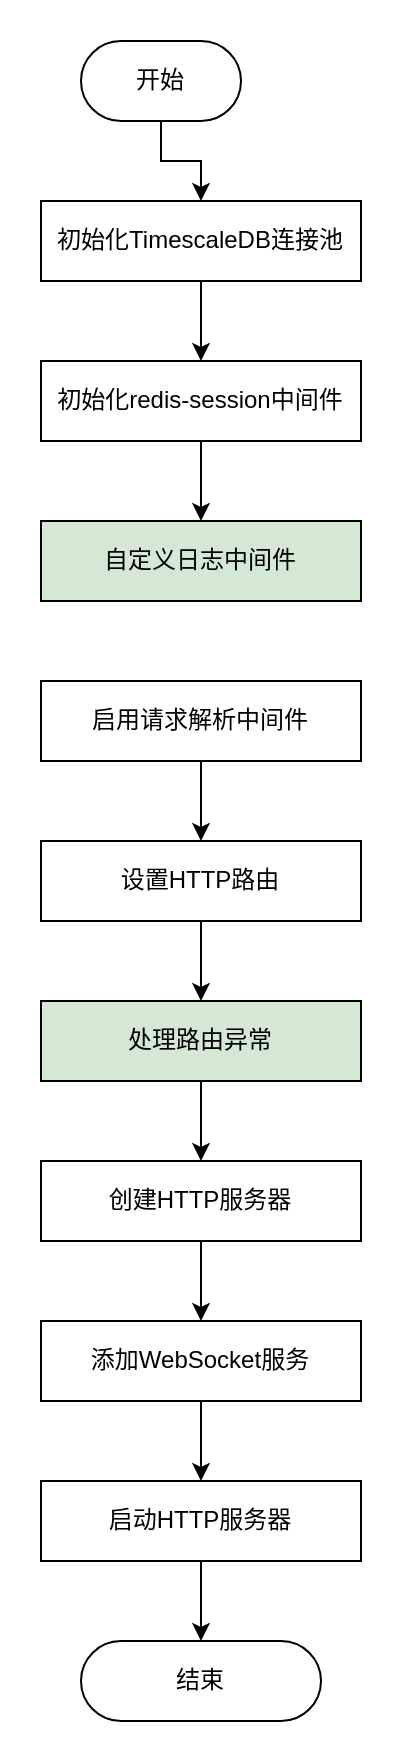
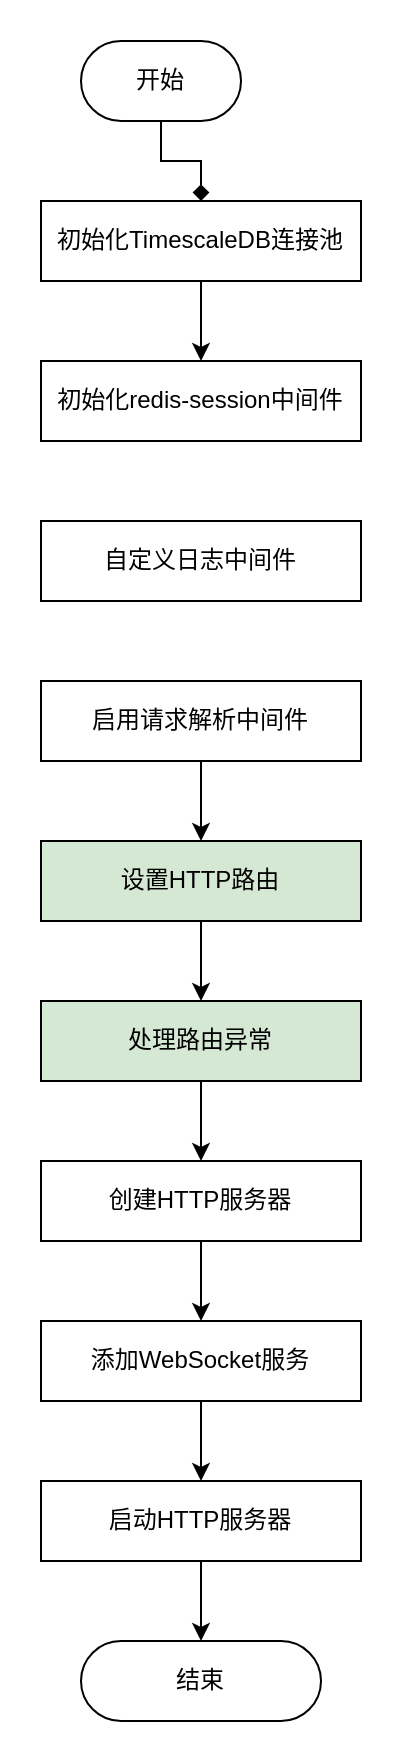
edge "开始" -> "初始化TimescaleDB连接池": arrowhead classic -> diamond
edge "初始化redis-session中间件" -> "自定义日志中间件": removed
node "自定义日志中间件": fillcolor #d5e8d4 -> #ffffff
node "设置HTTP路由": fillcolor #ffffff -> #d5e8d4
